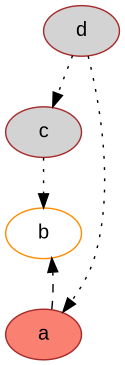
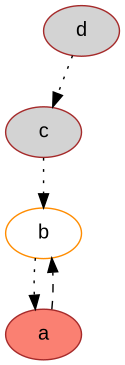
edge "d" -> "a": now "b" -> "a"
